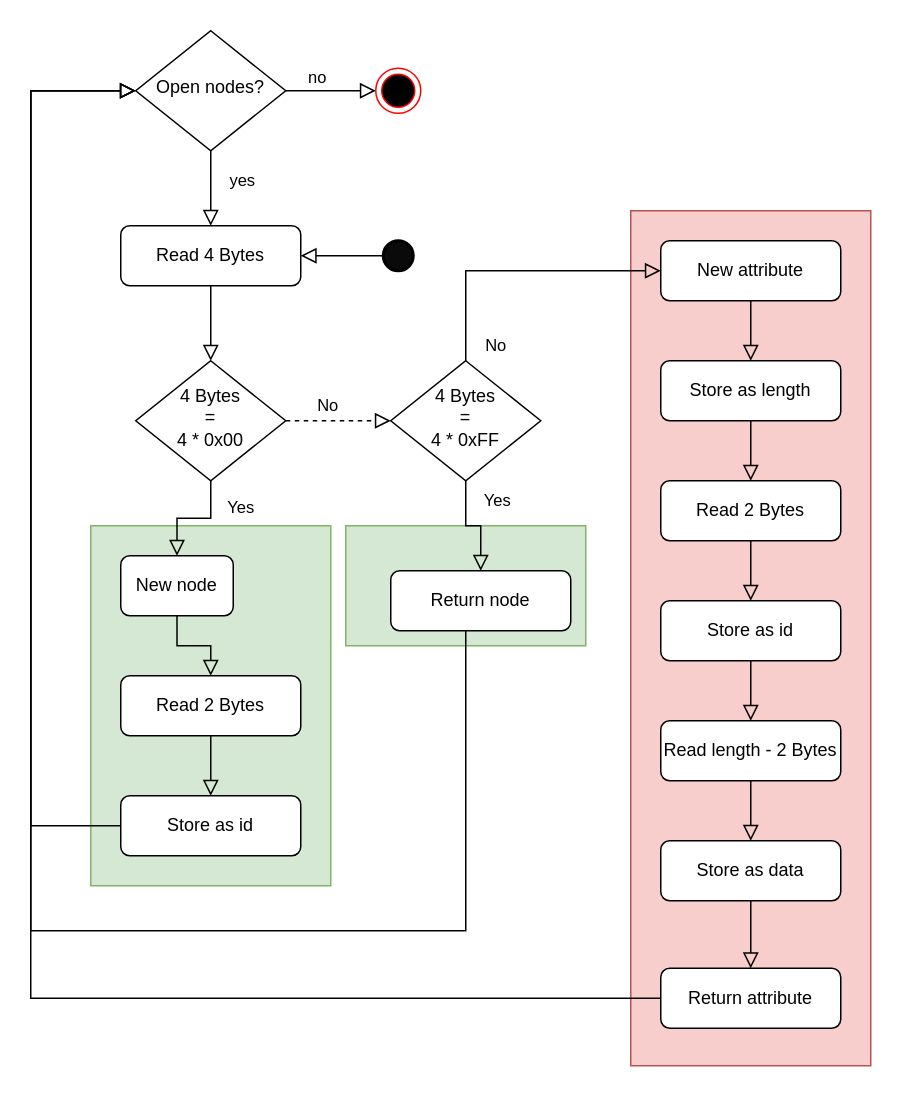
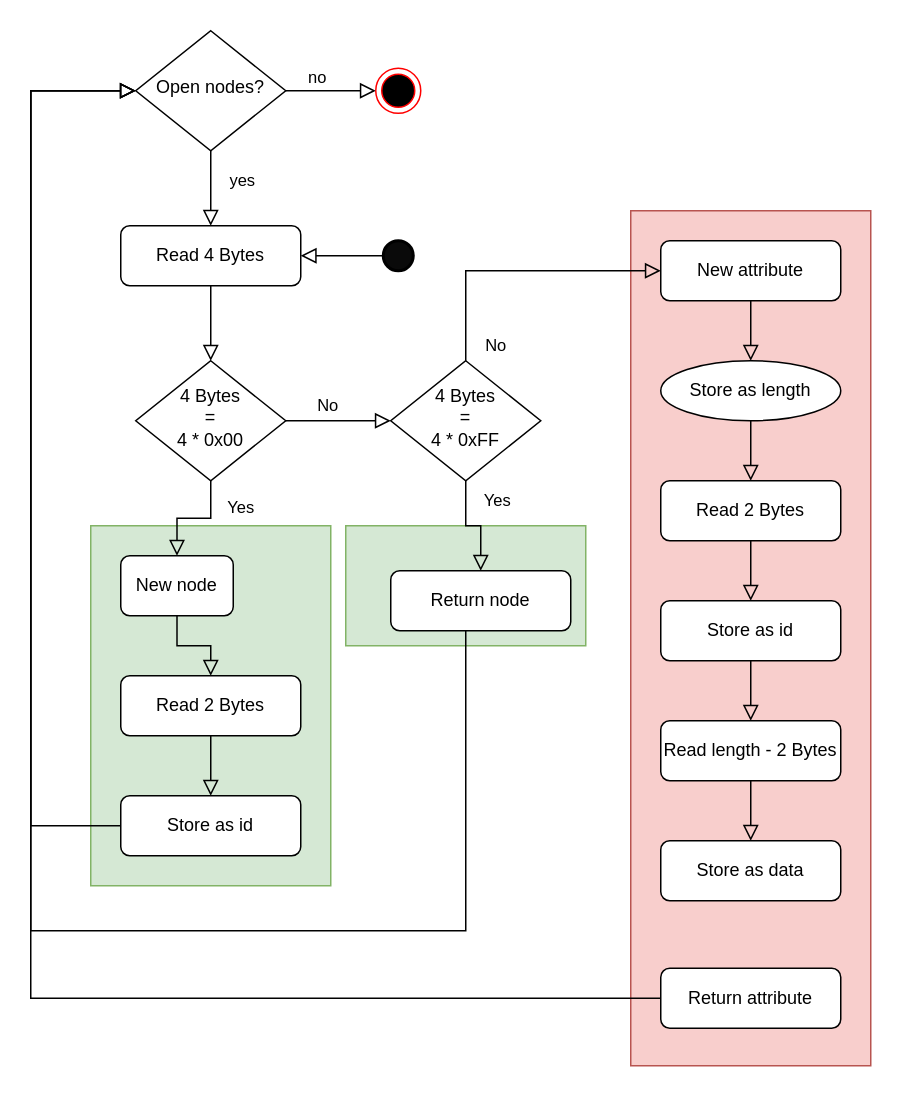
node "Store as length": shape rounded rectangle -> ellipse
edge "4 Bytes = 4 * 0x00" -> "4 Bytes = 4 * 0xFF": style dashed -> solid
edge "Store as data" -> "Return attribute": removed
